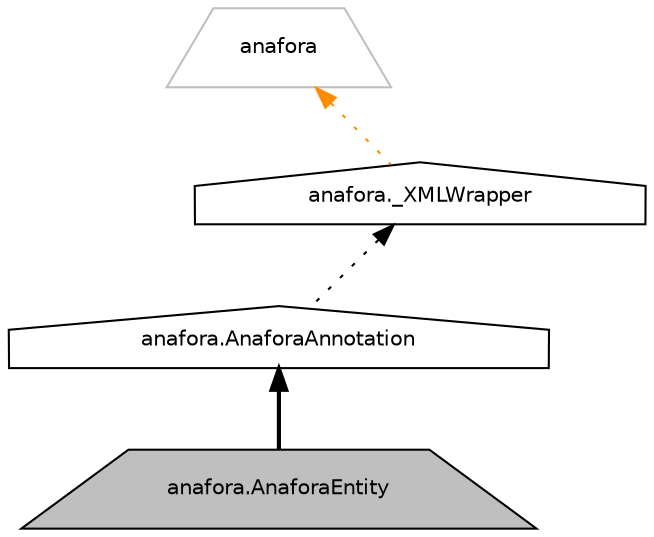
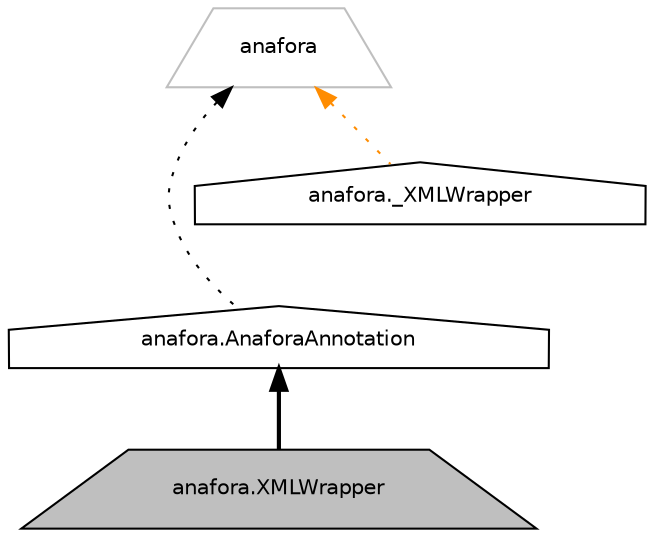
edge "anafora.AnaforaAnnotation" -> "anafora._XMLWrapper": now "anafora.AnaforaAnnotation" -> "anafora"
node "anafora.AnaforaEntity": label "anafora.AnaforaEntity" -> "anafora.XMLWrapper"
